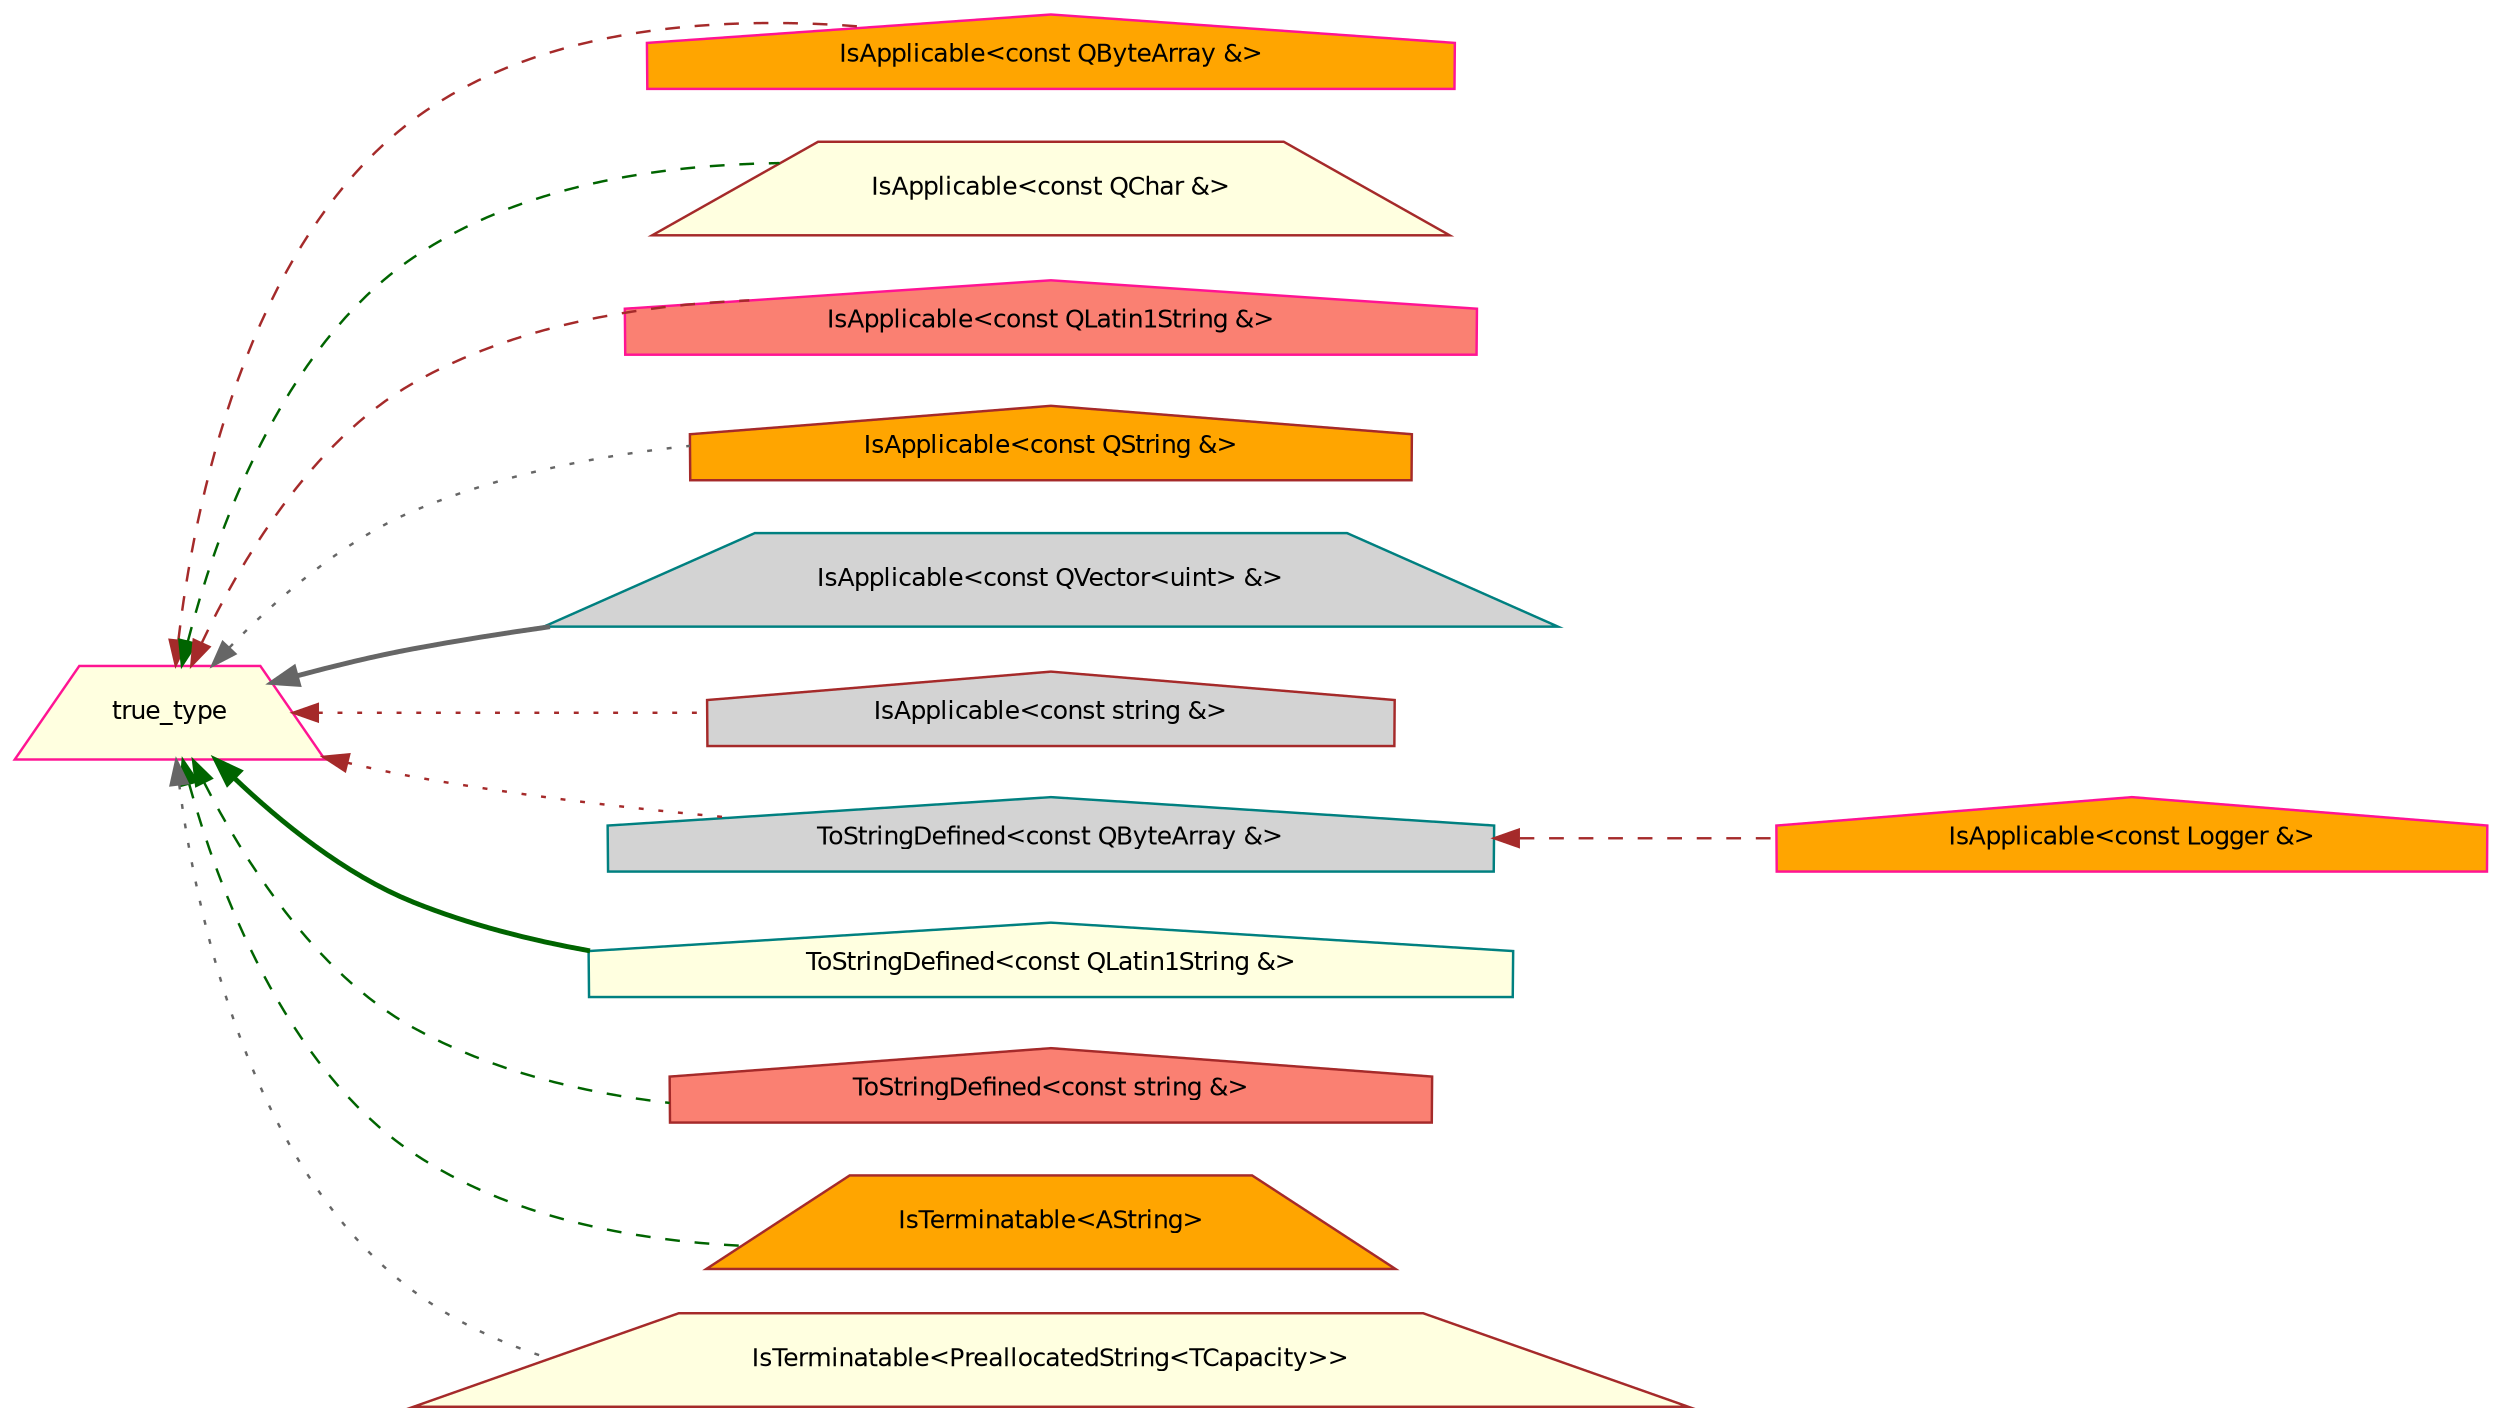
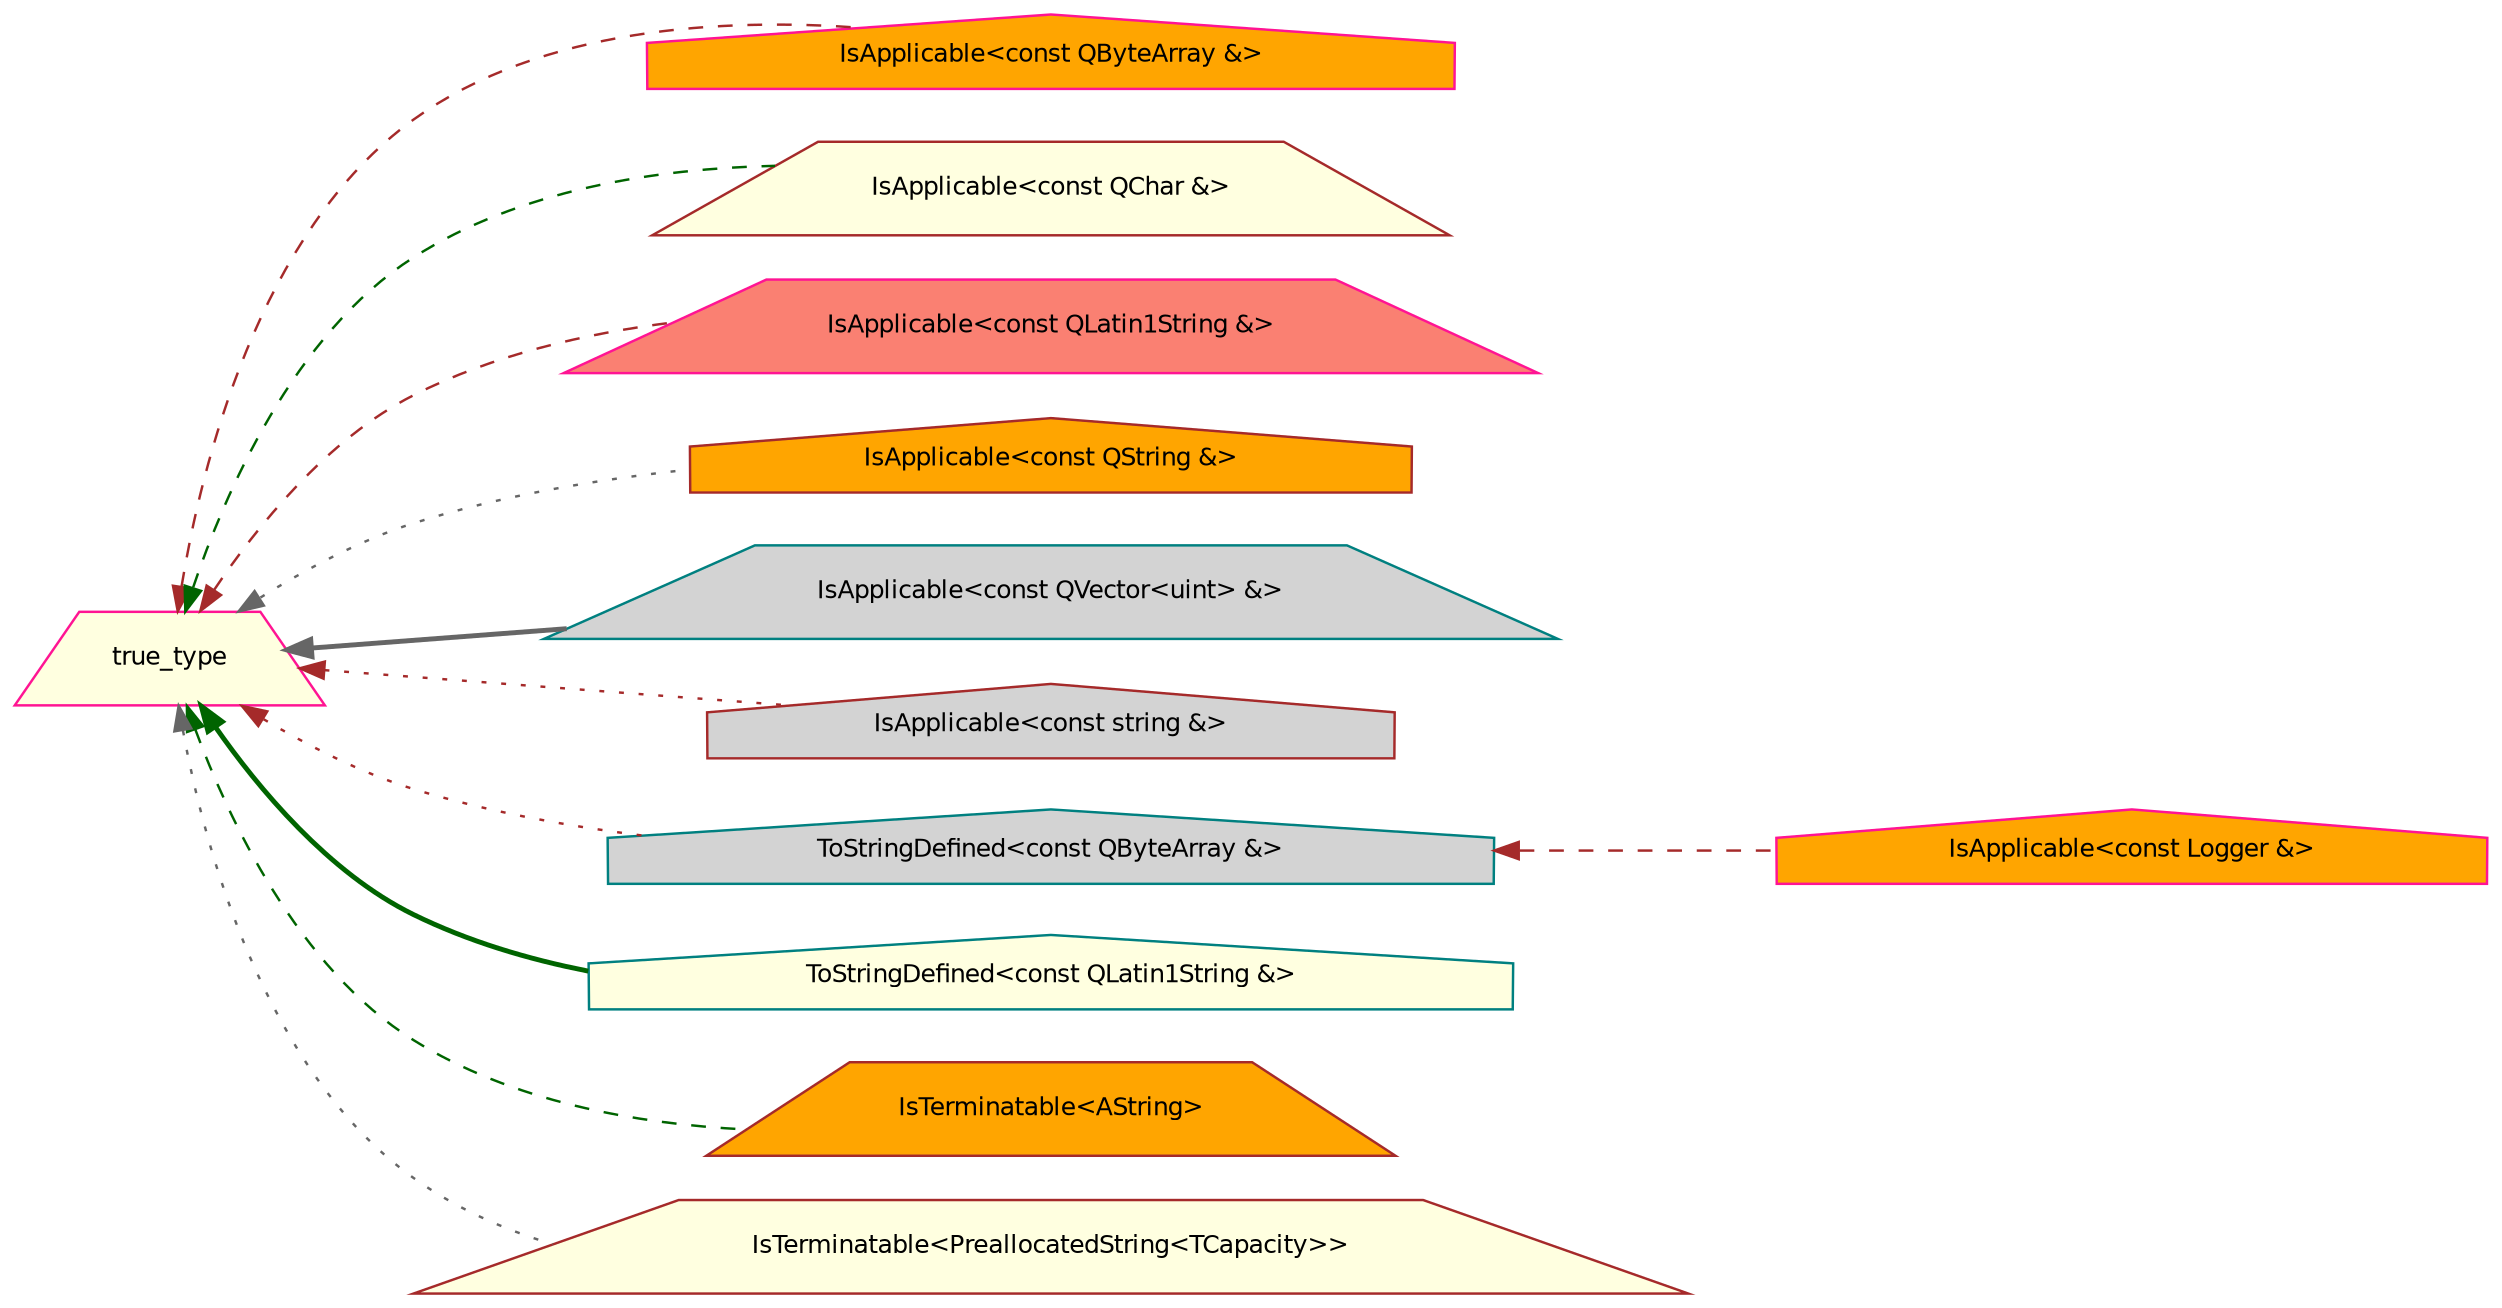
node "IsApplicable<const QLatin1String &>": shape house -> trapezium
node "ToStringDefined<const string &>": removed
